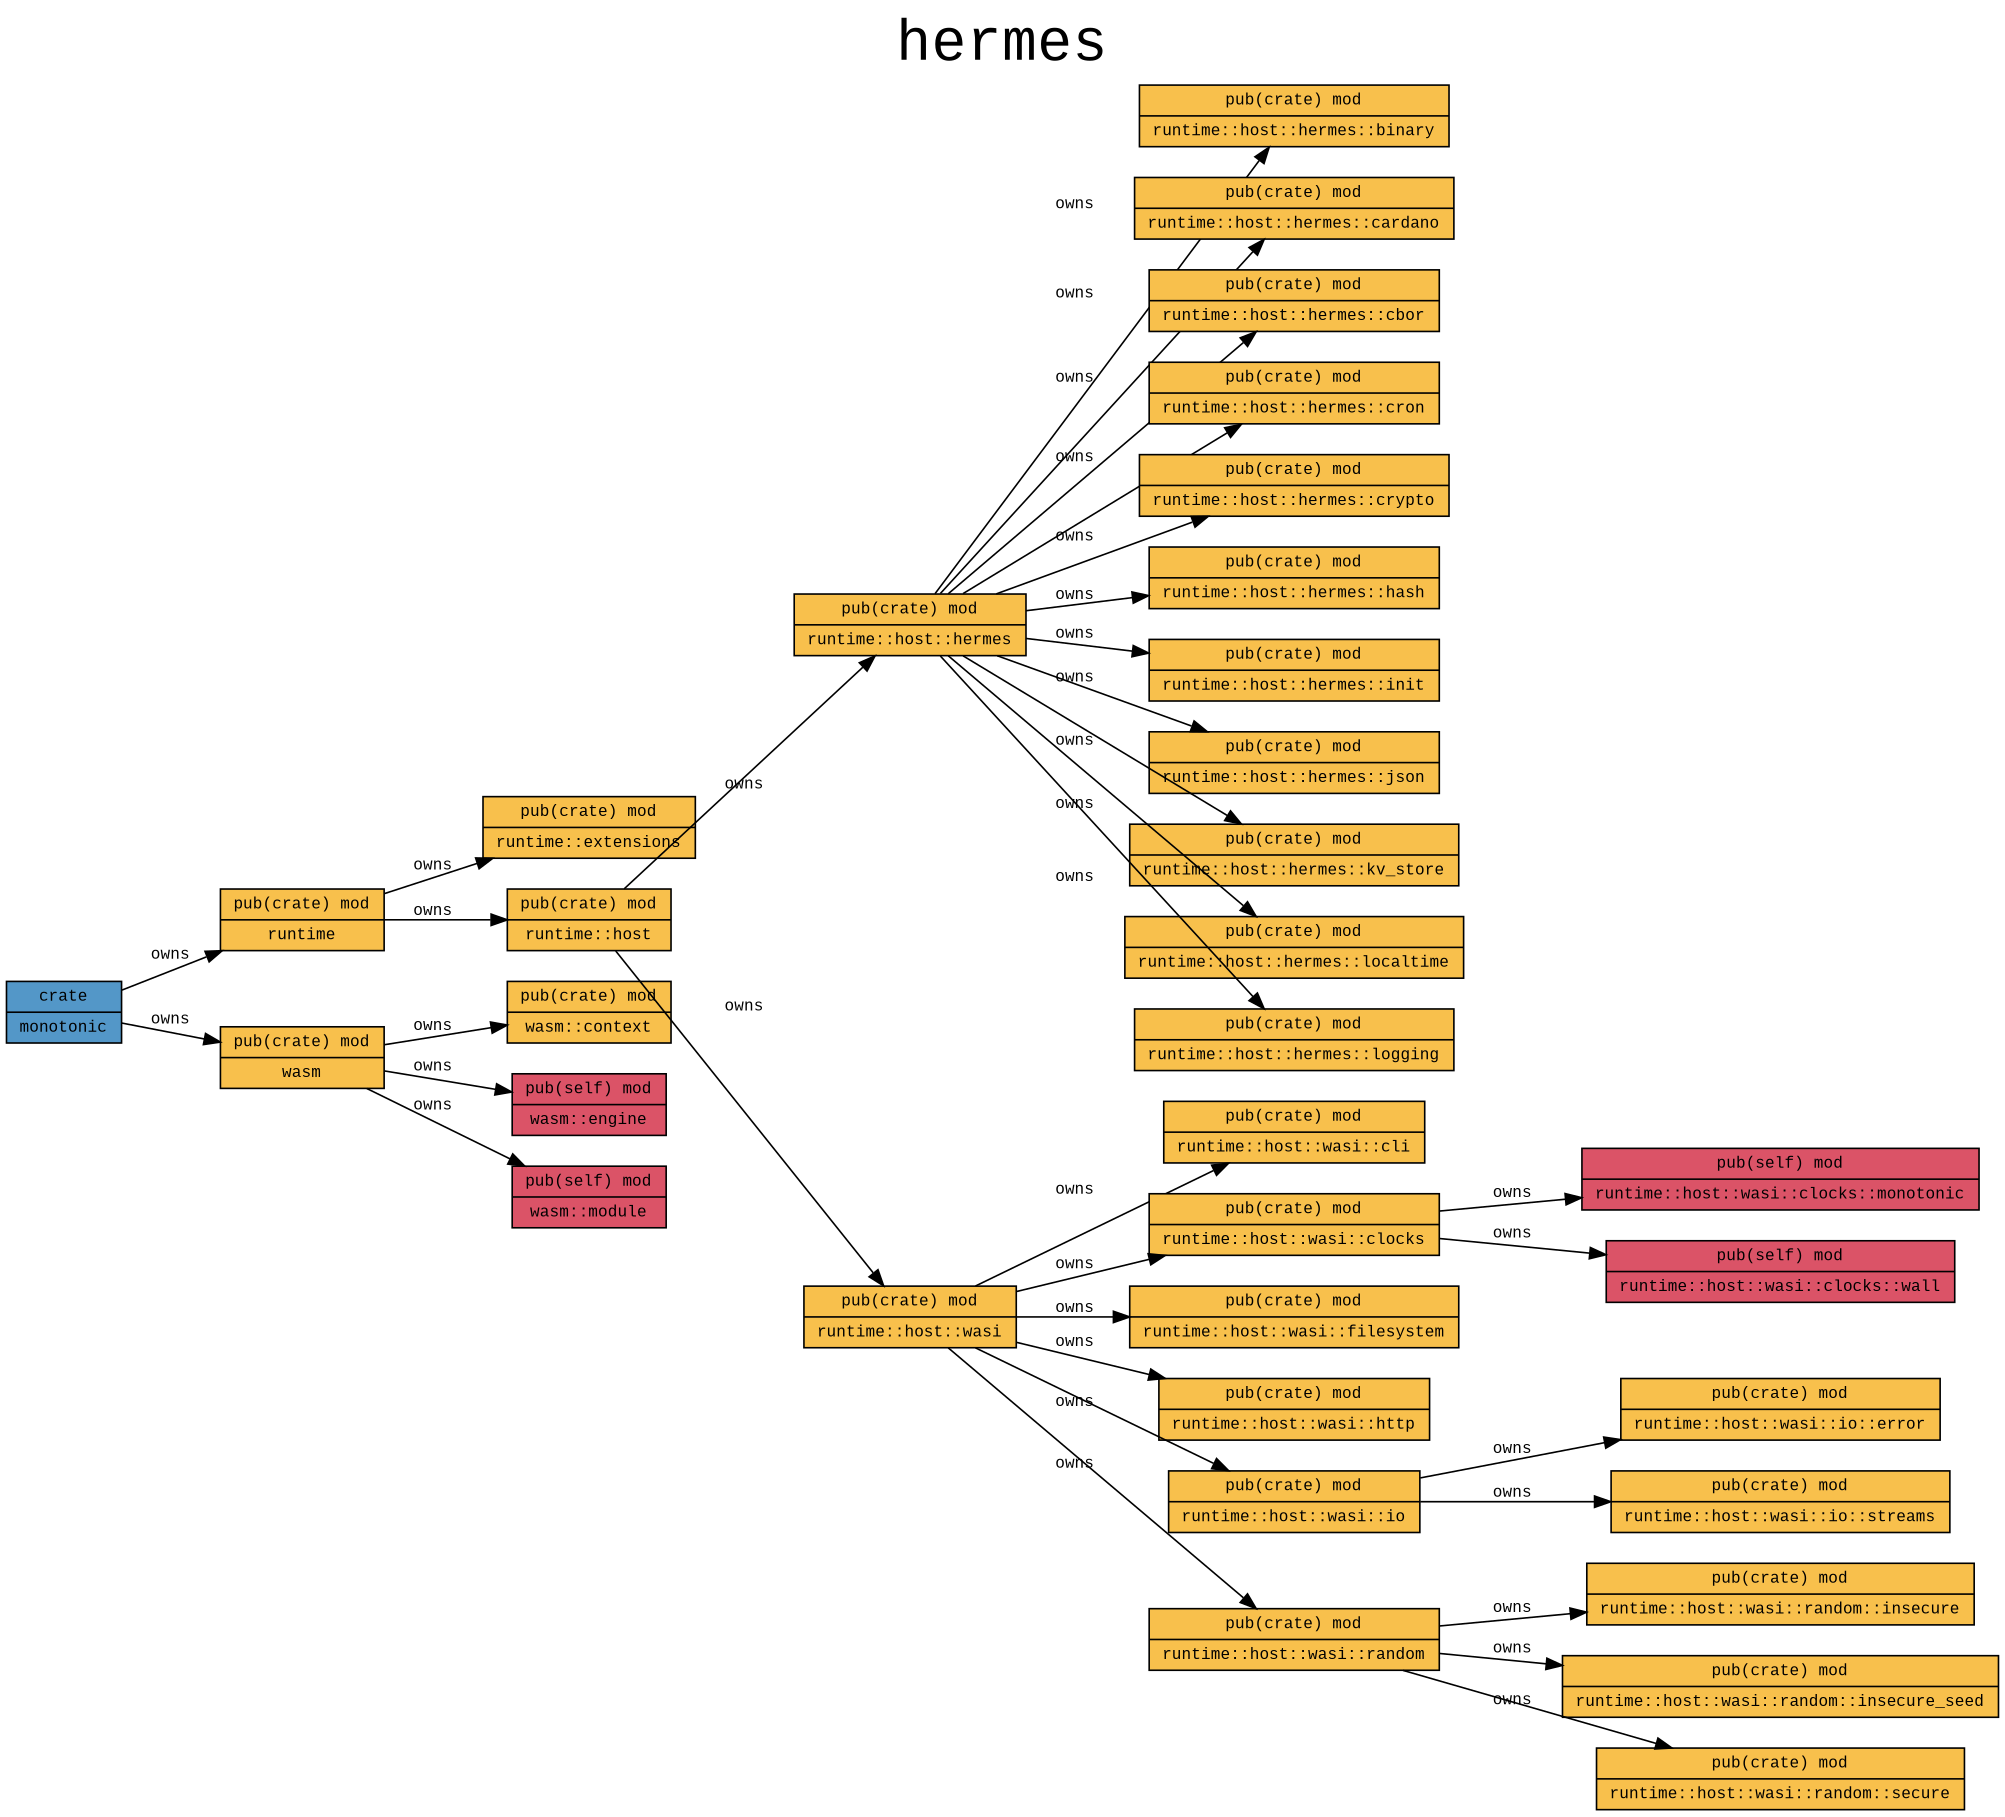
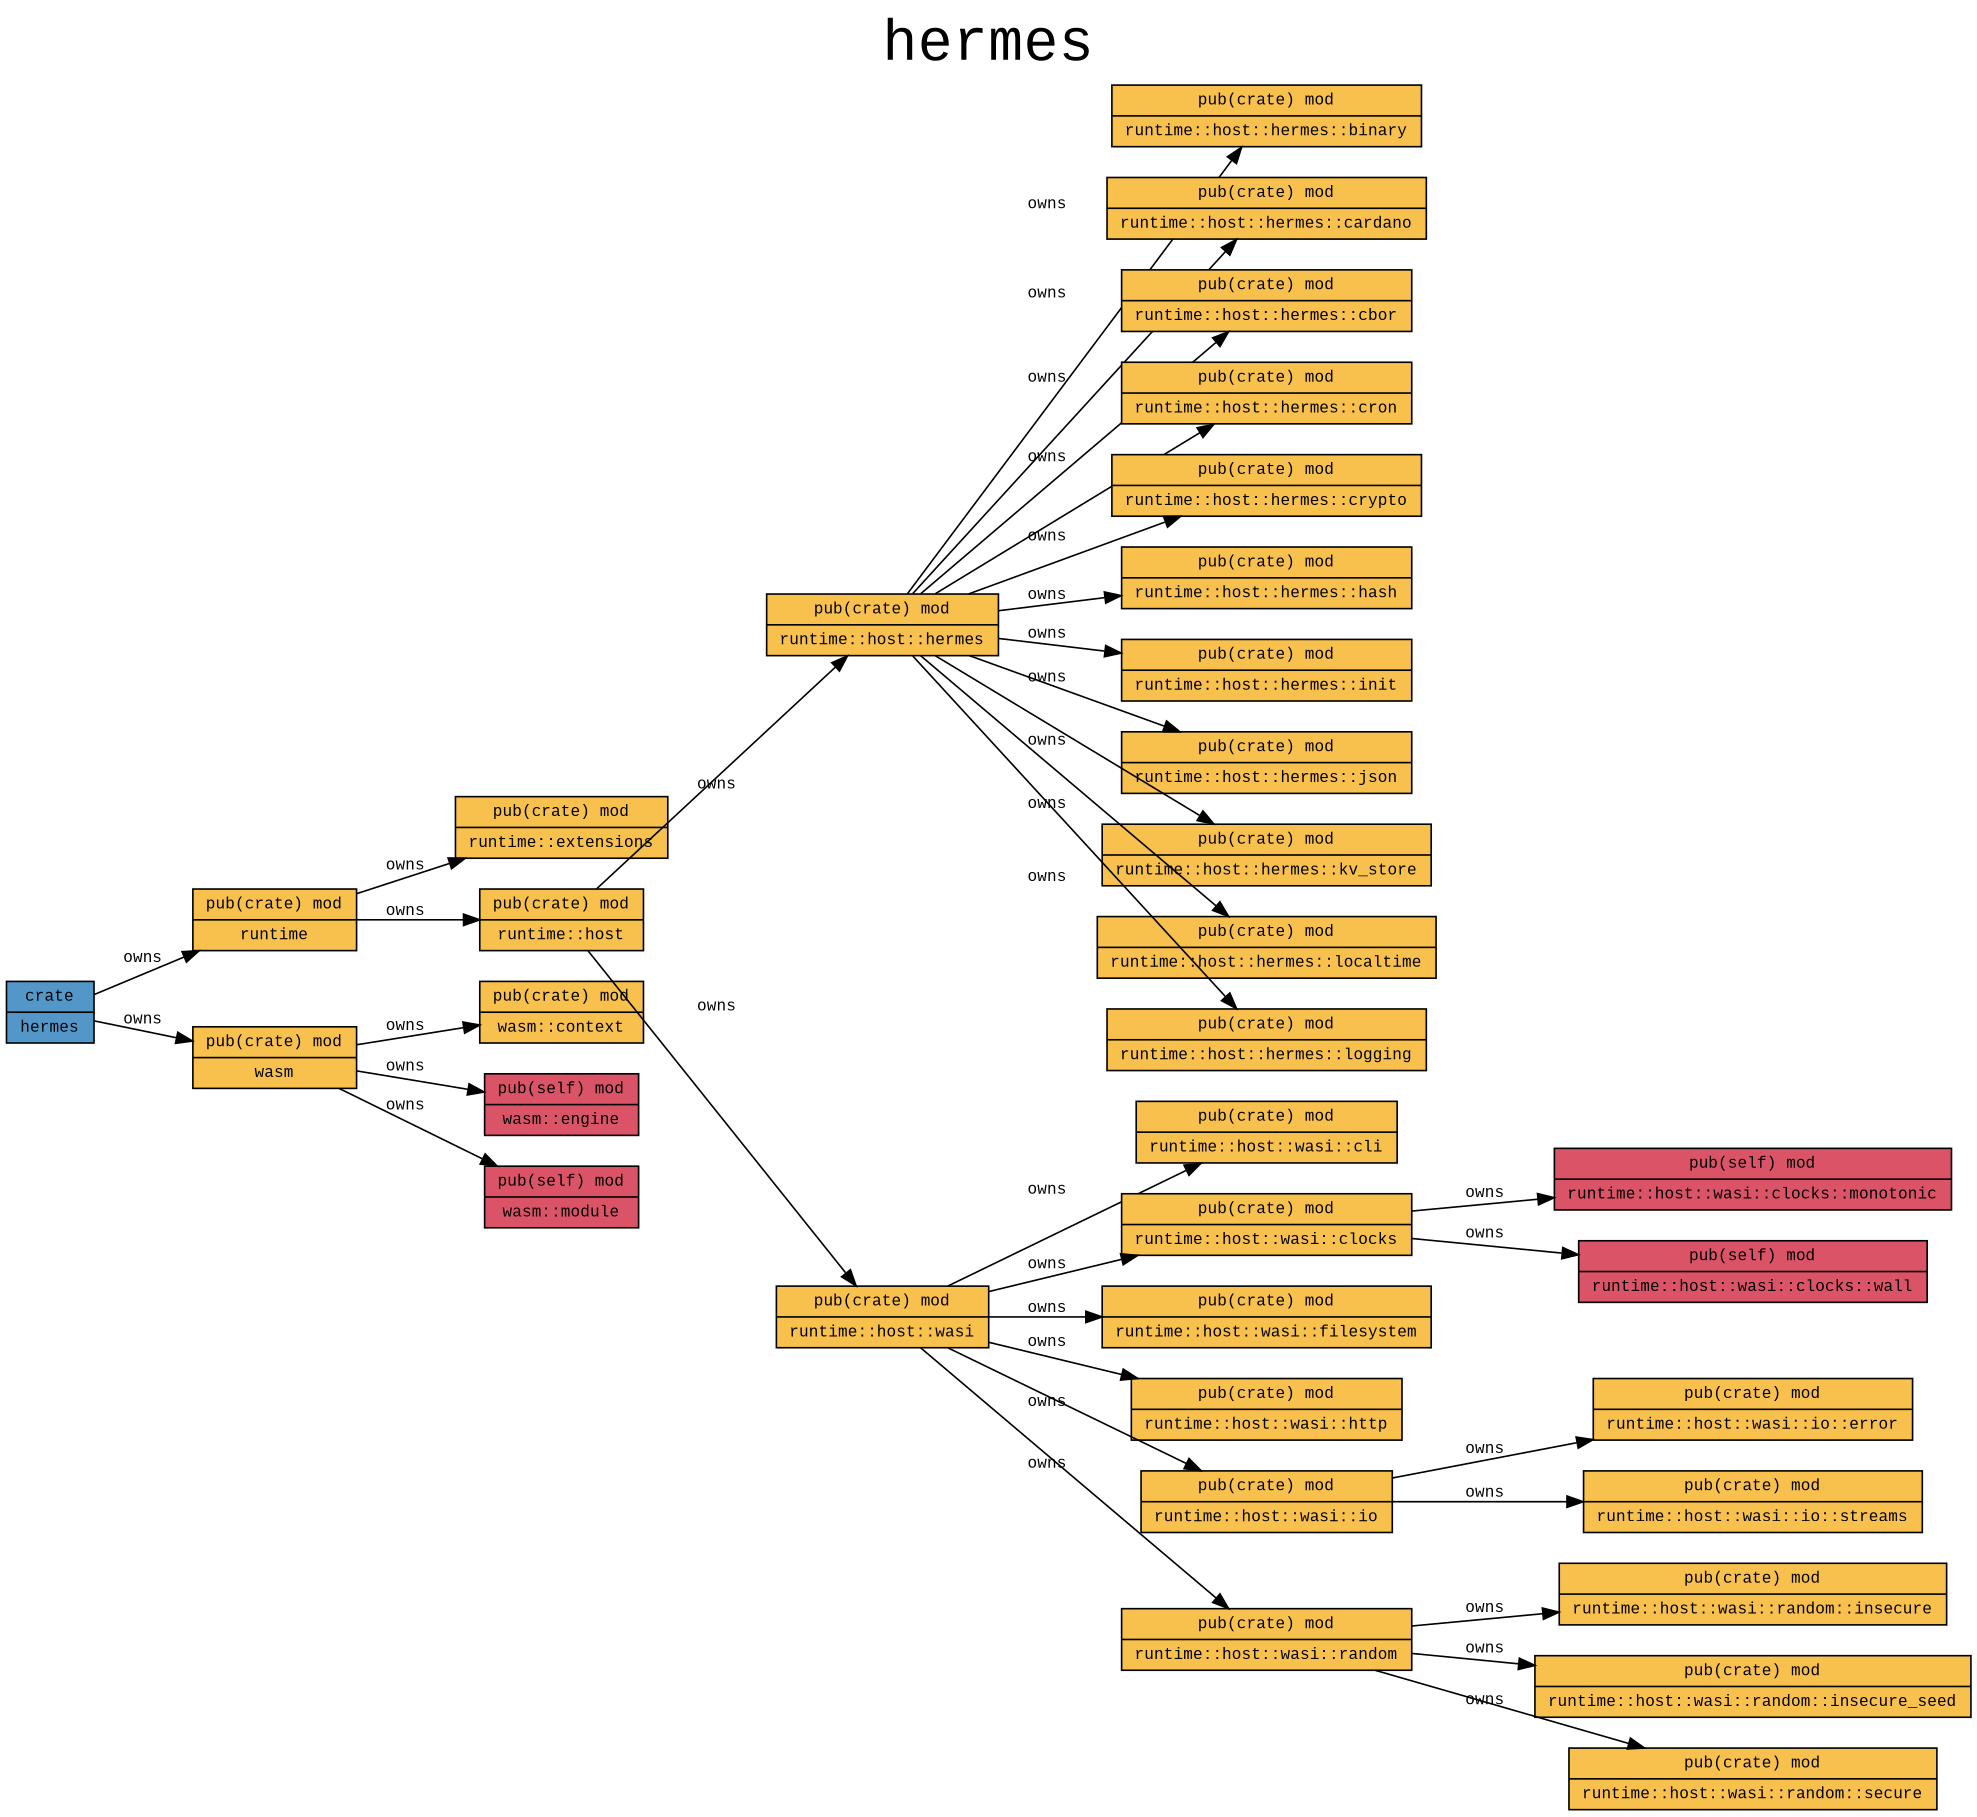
node "crate": text "monotonic" -> "hermes"
